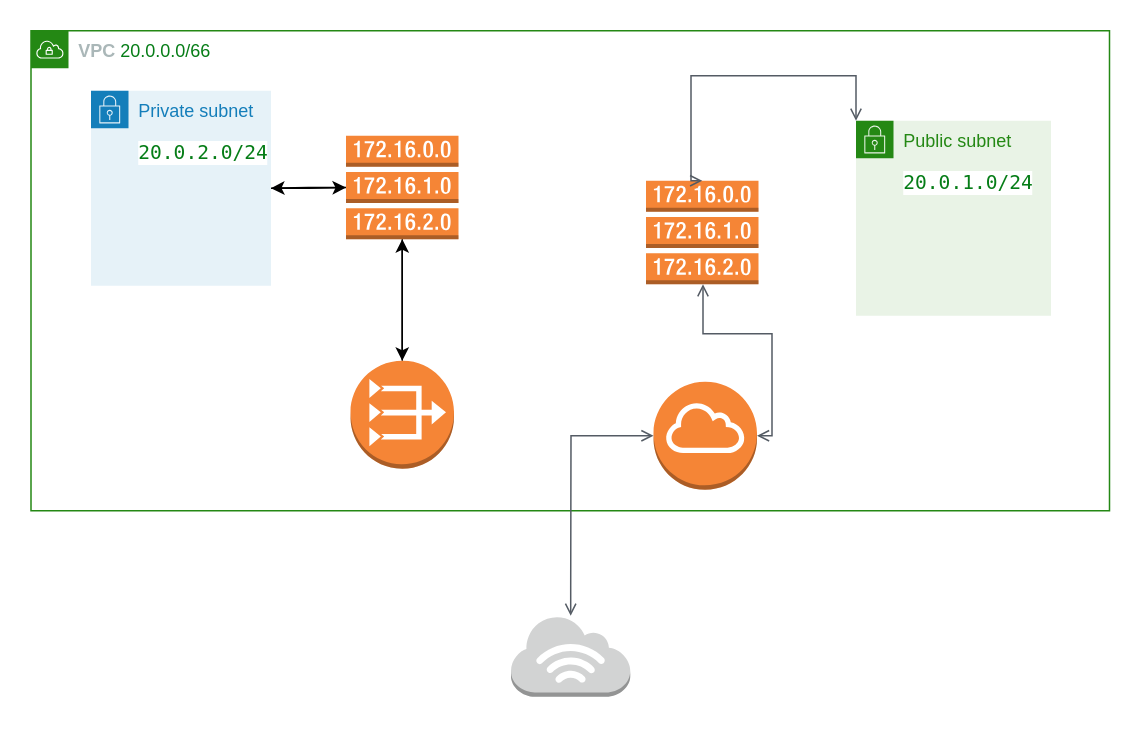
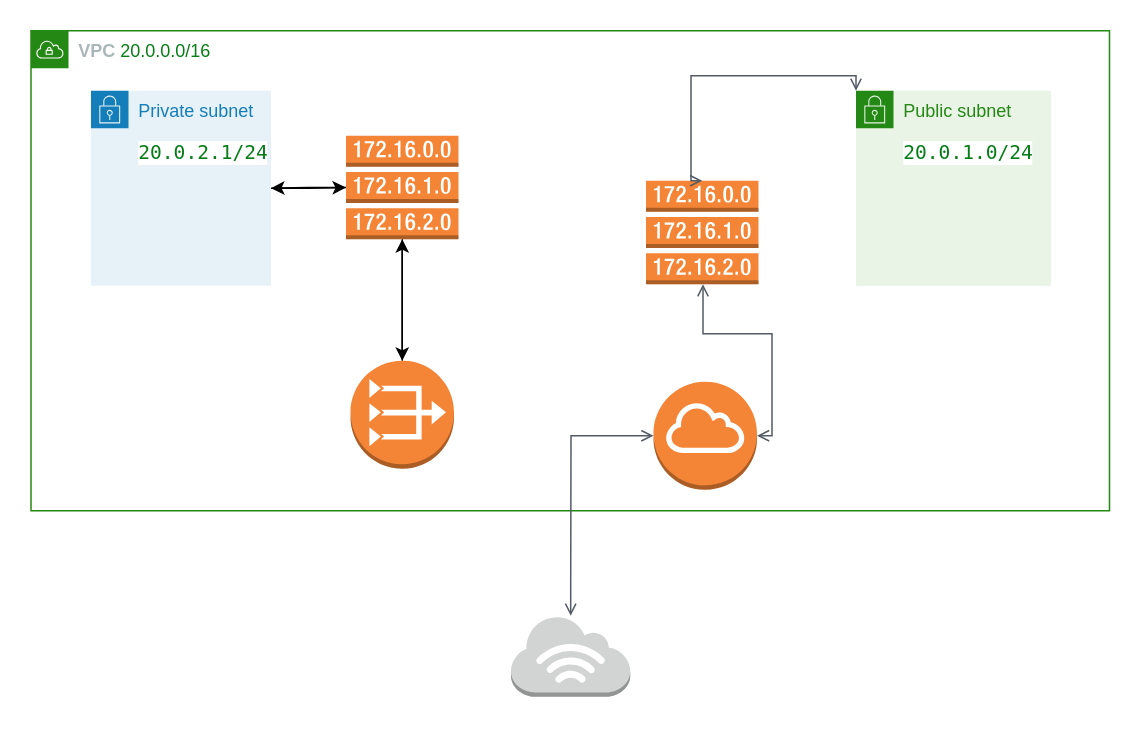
node "VPC 20.0.0.0/66": label "VPC 20.0.0.0/66" -> "VPC 20.0.0.0/16"
node "Private subnet 20.0.2.0/24": label "Private subnet 20.0.2.0/24" -> "Private subnet 20.0.2.1/24"
node "Public subnet 20.0.1.0/24": moved (953, 218) -> (953, 188)
